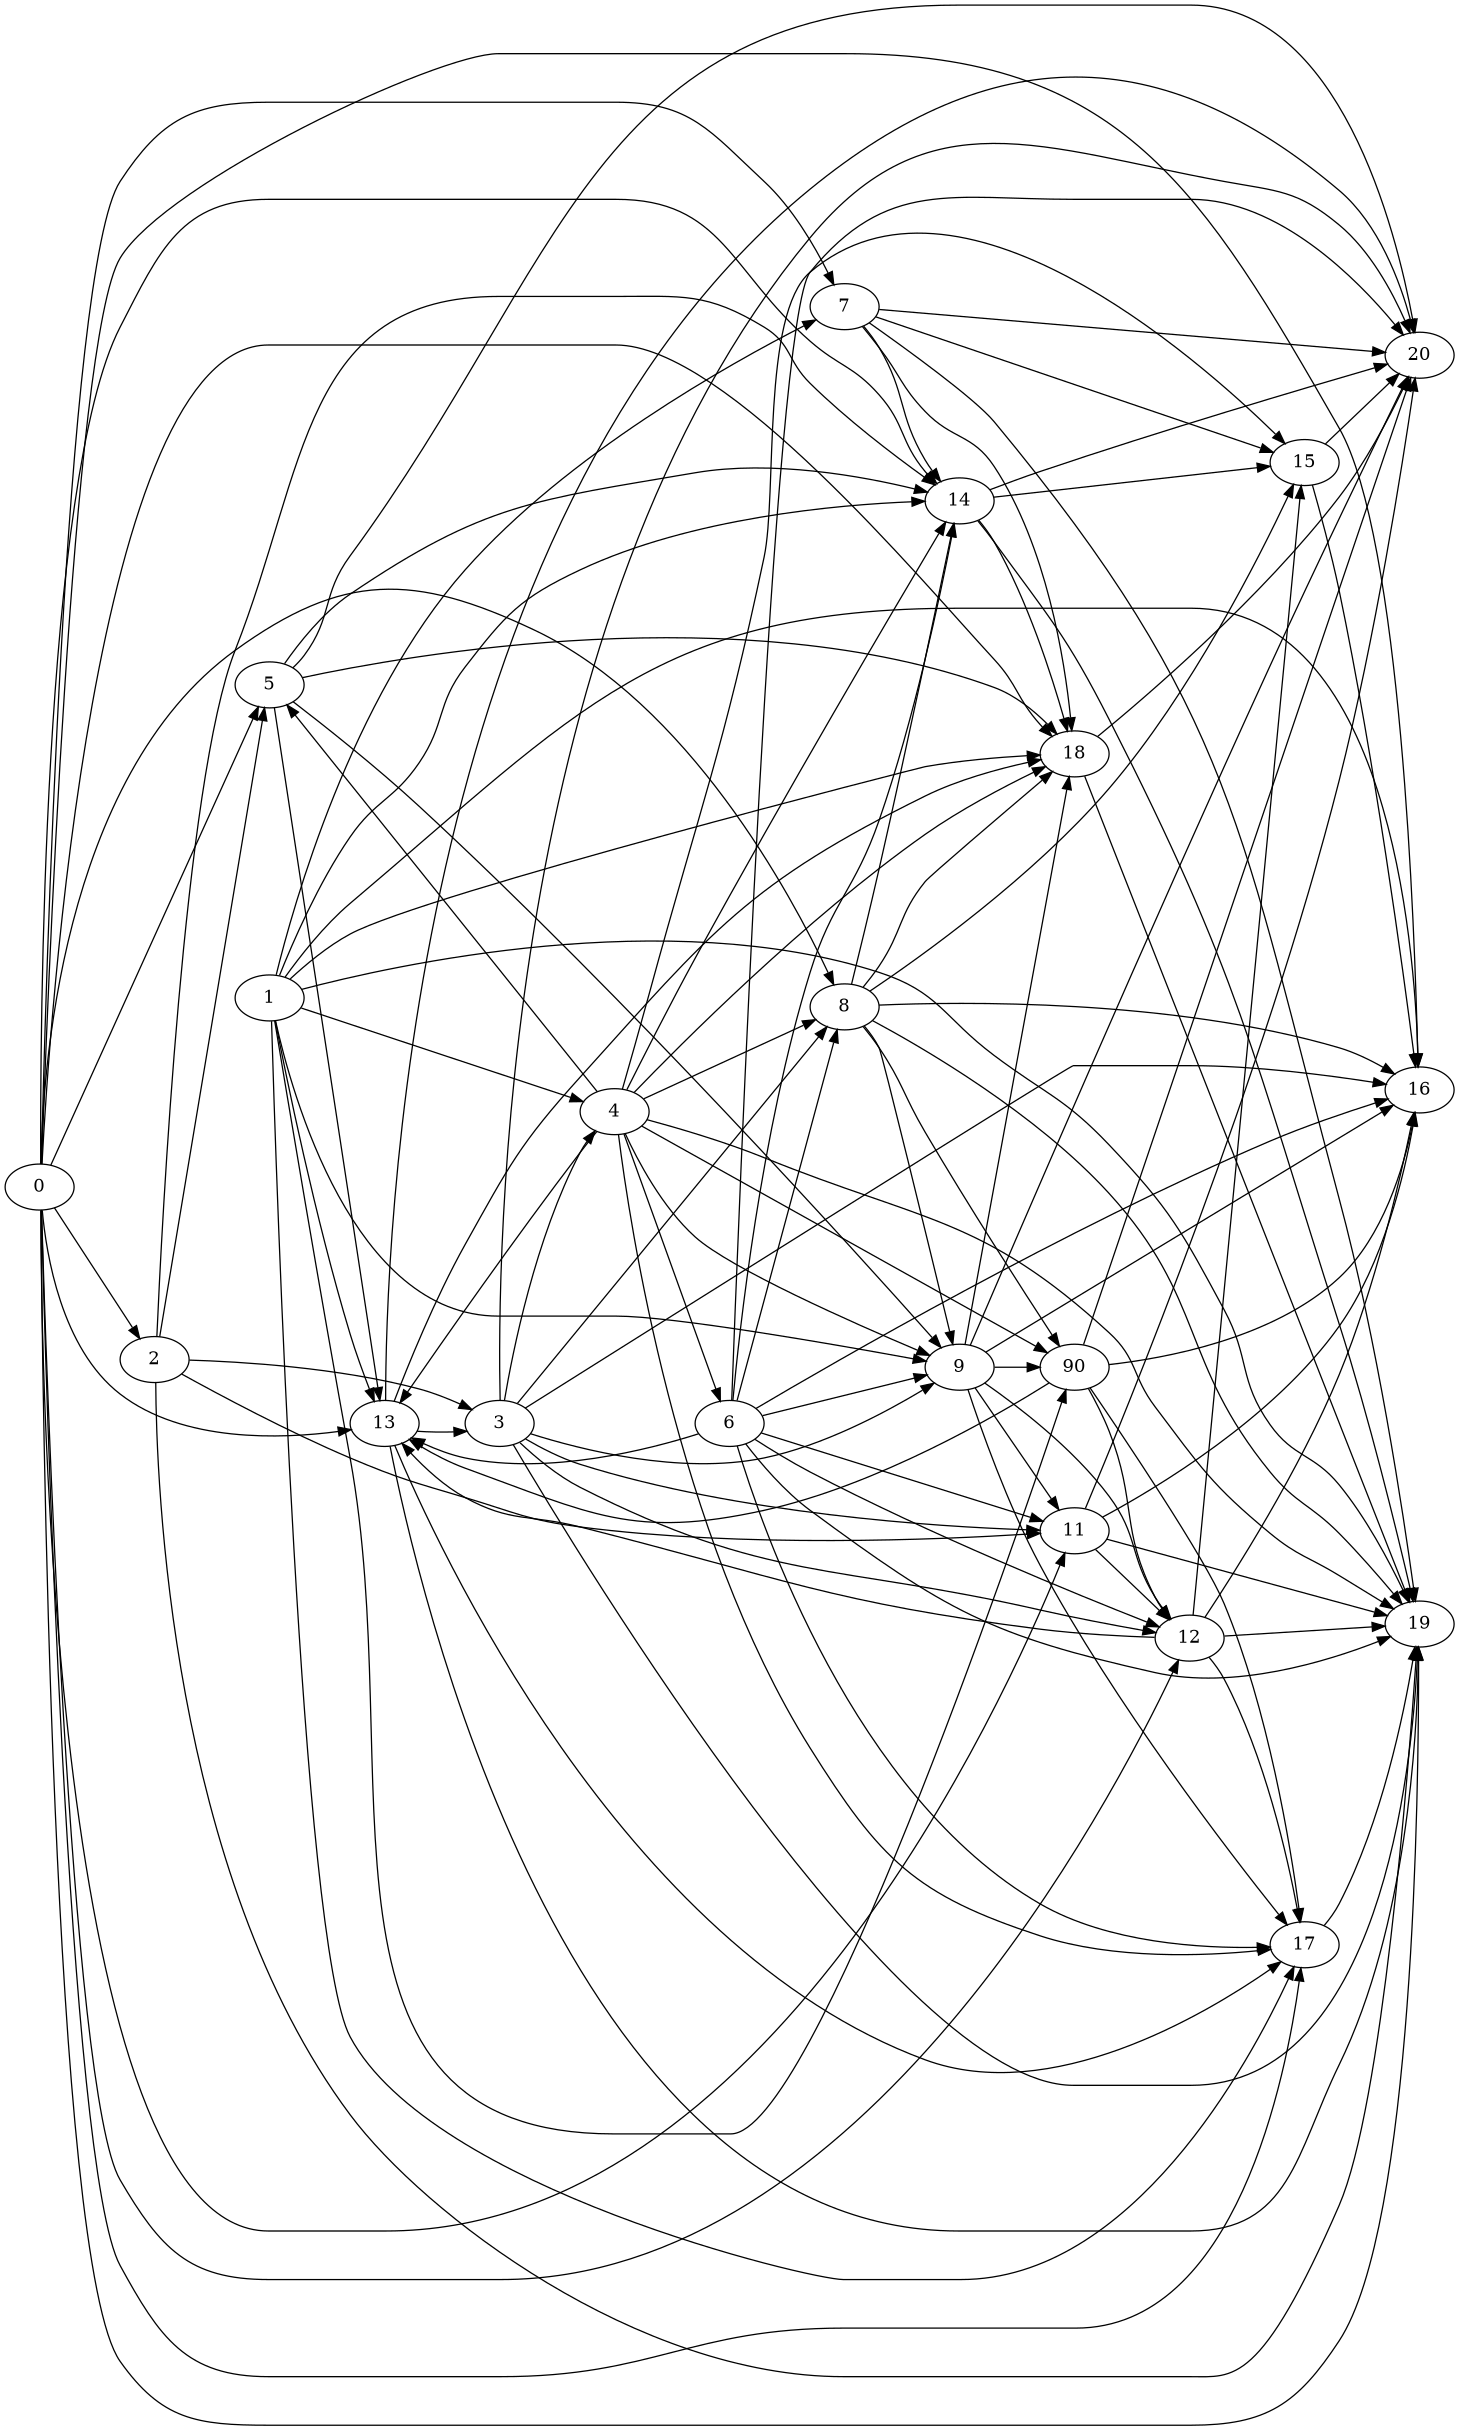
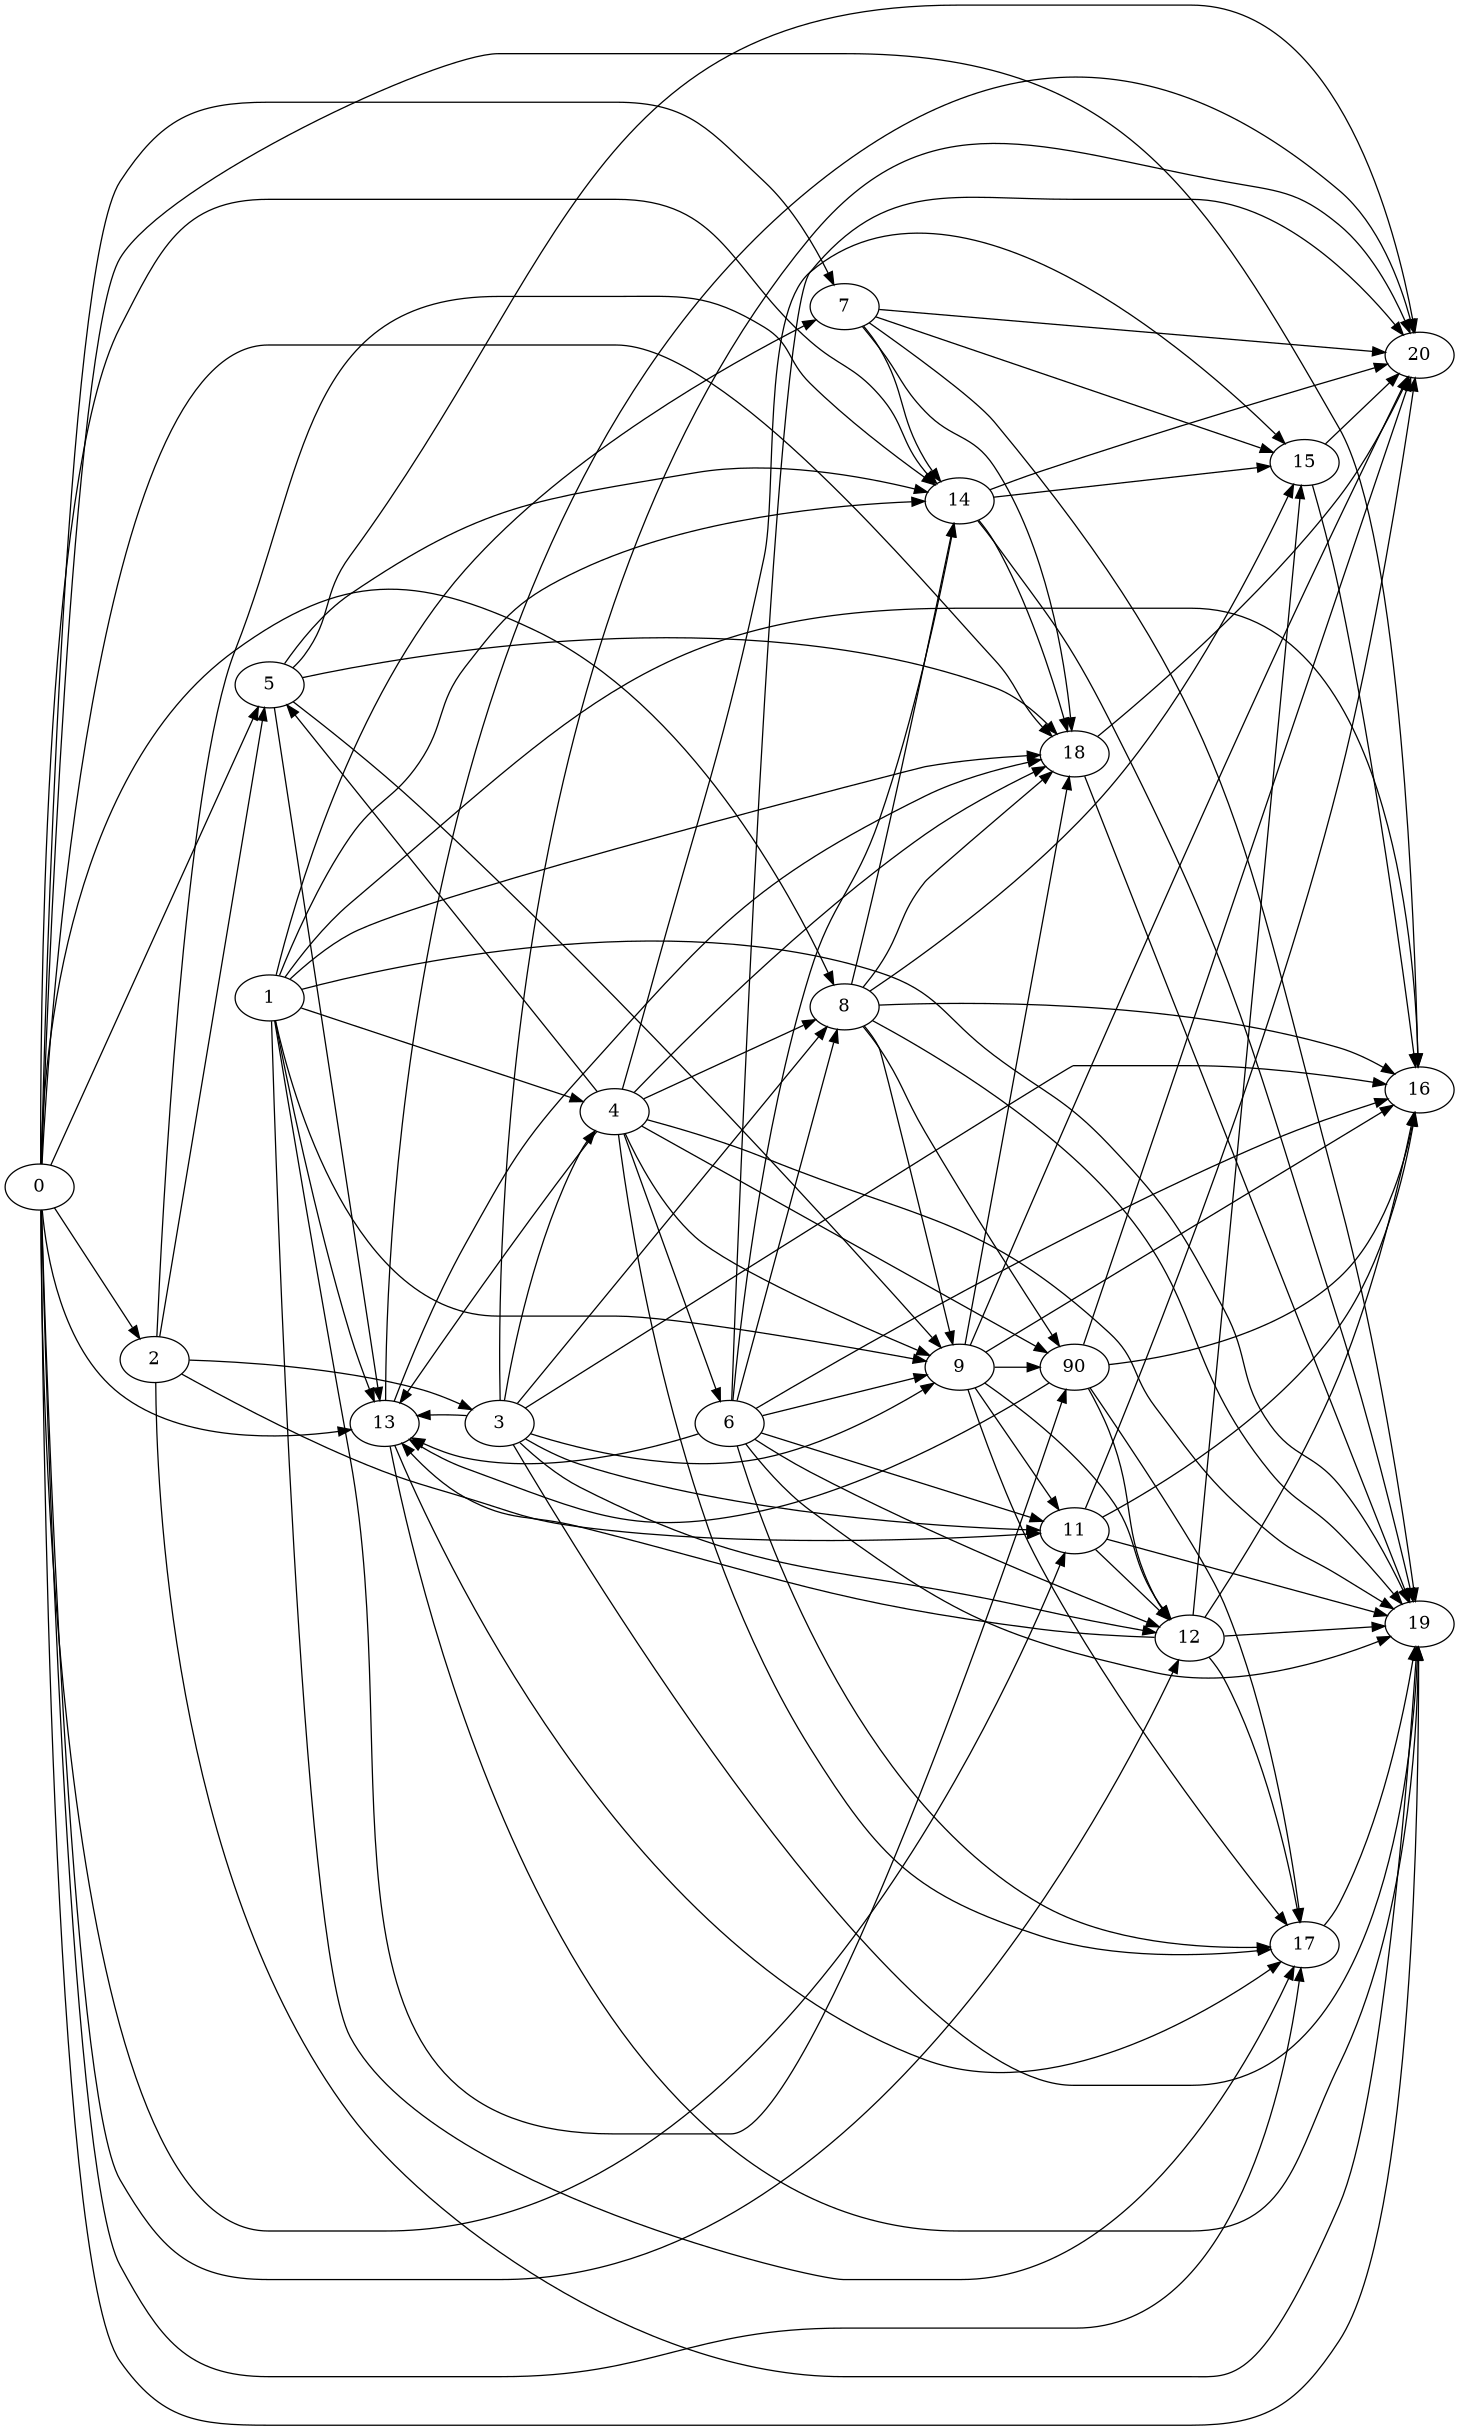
edge "4" -> "14": removed
edge "13" -> "3": reversed
